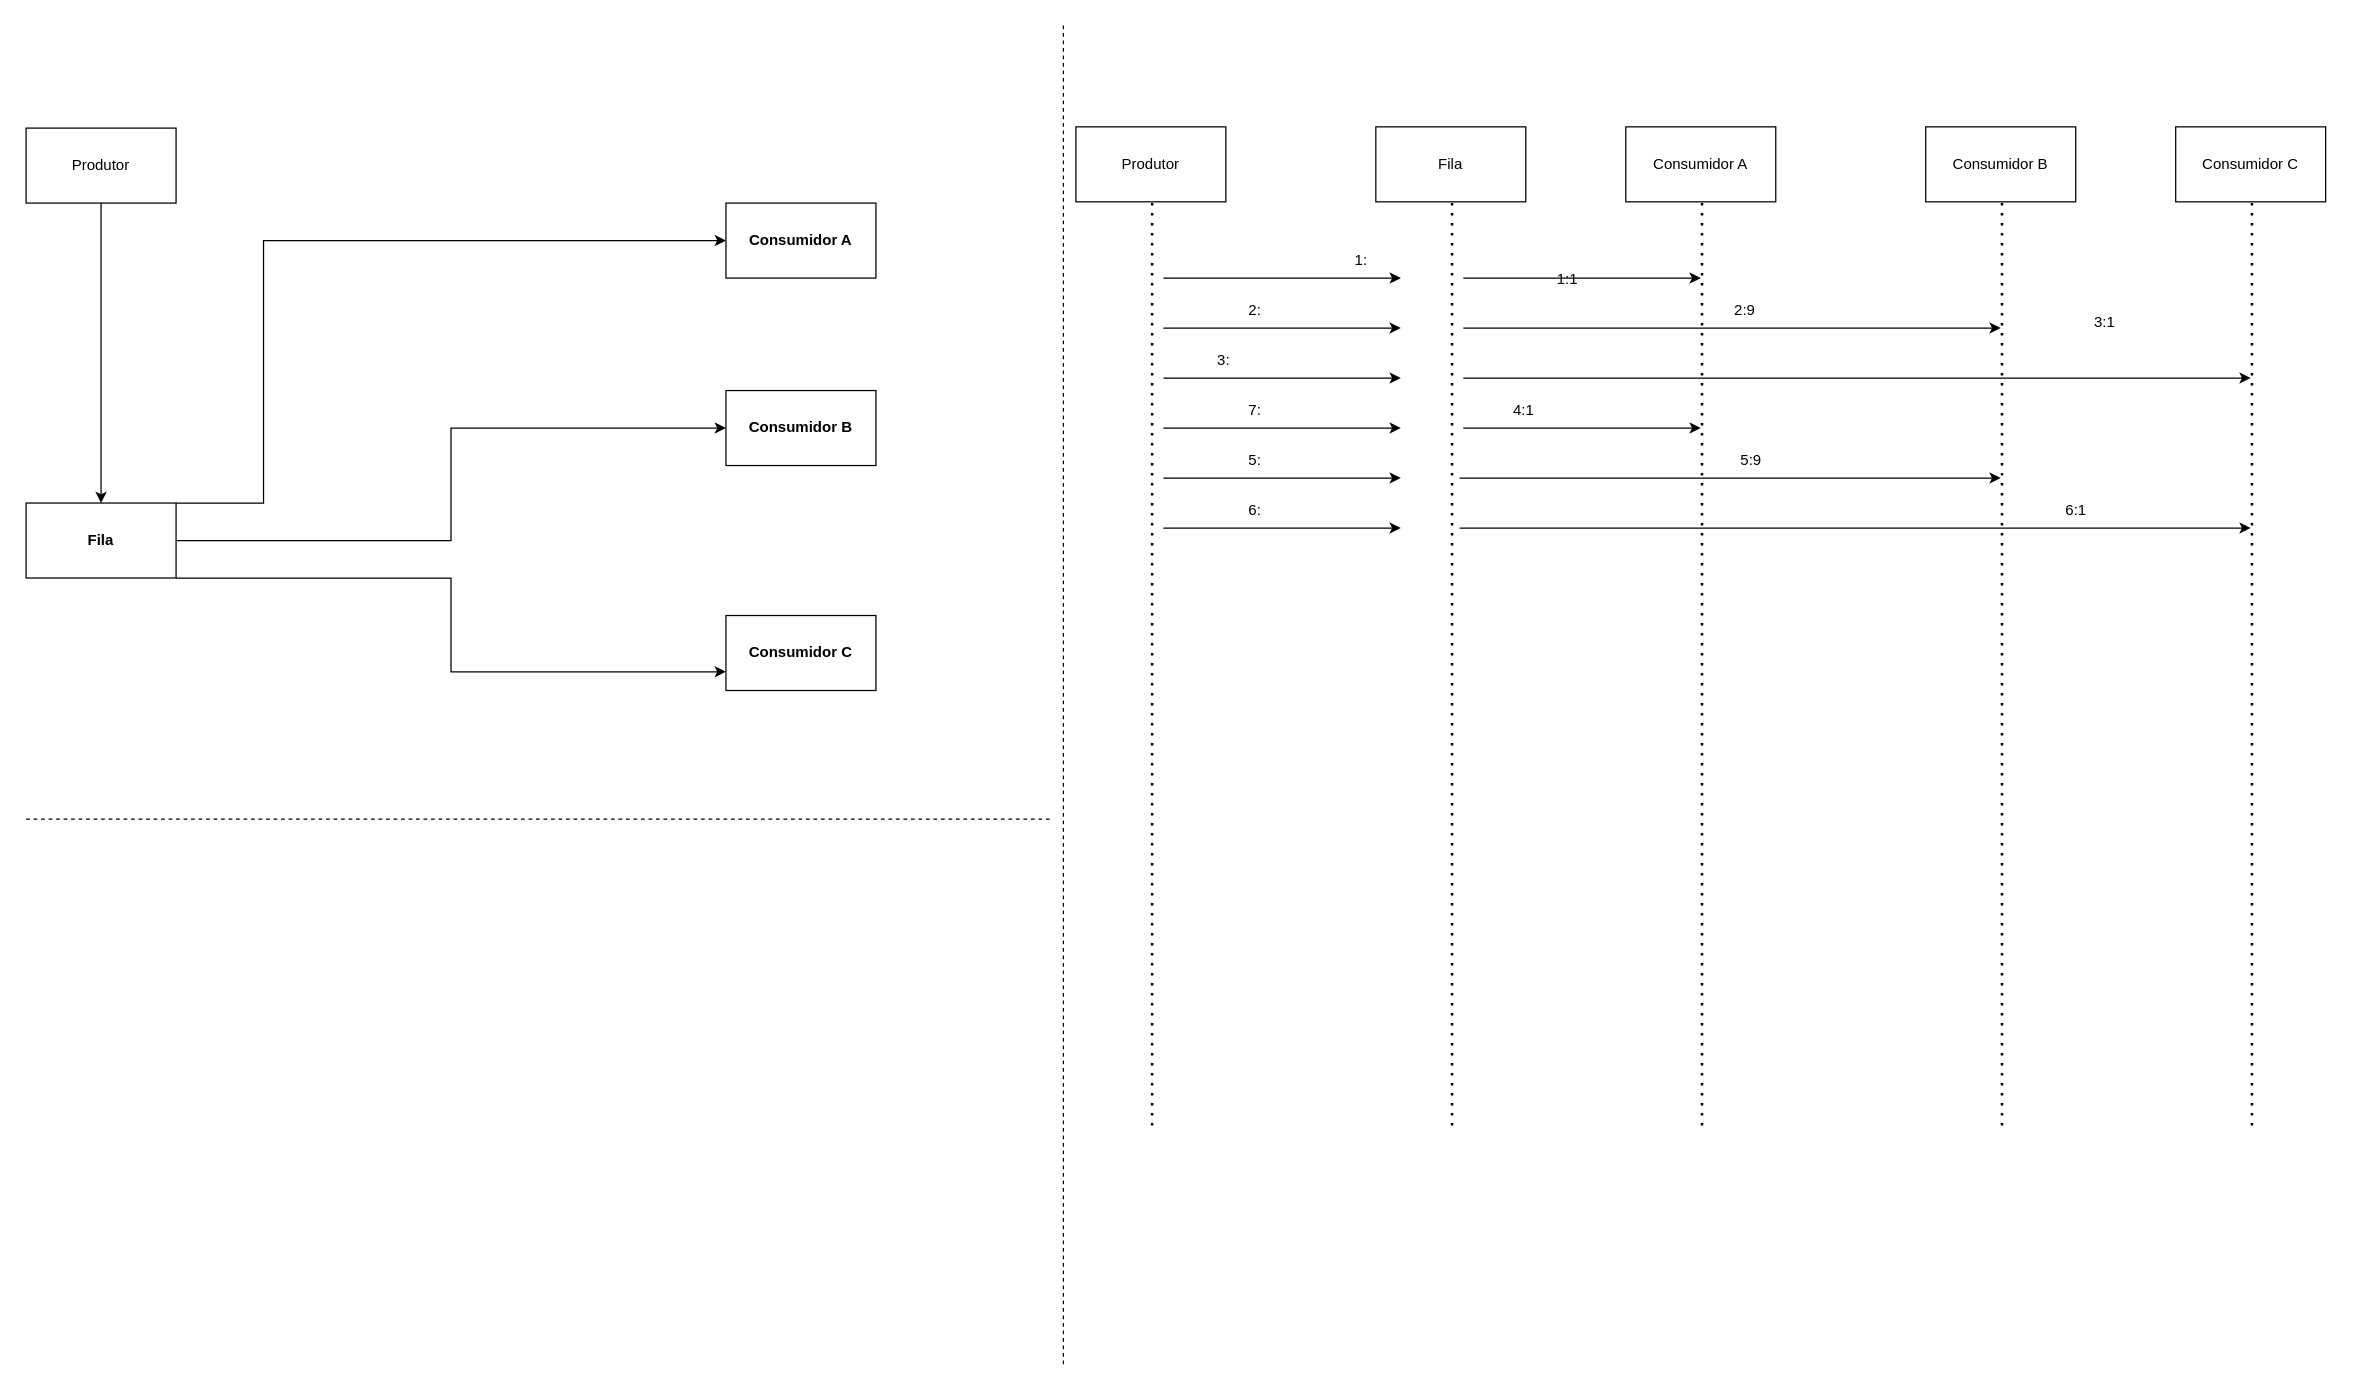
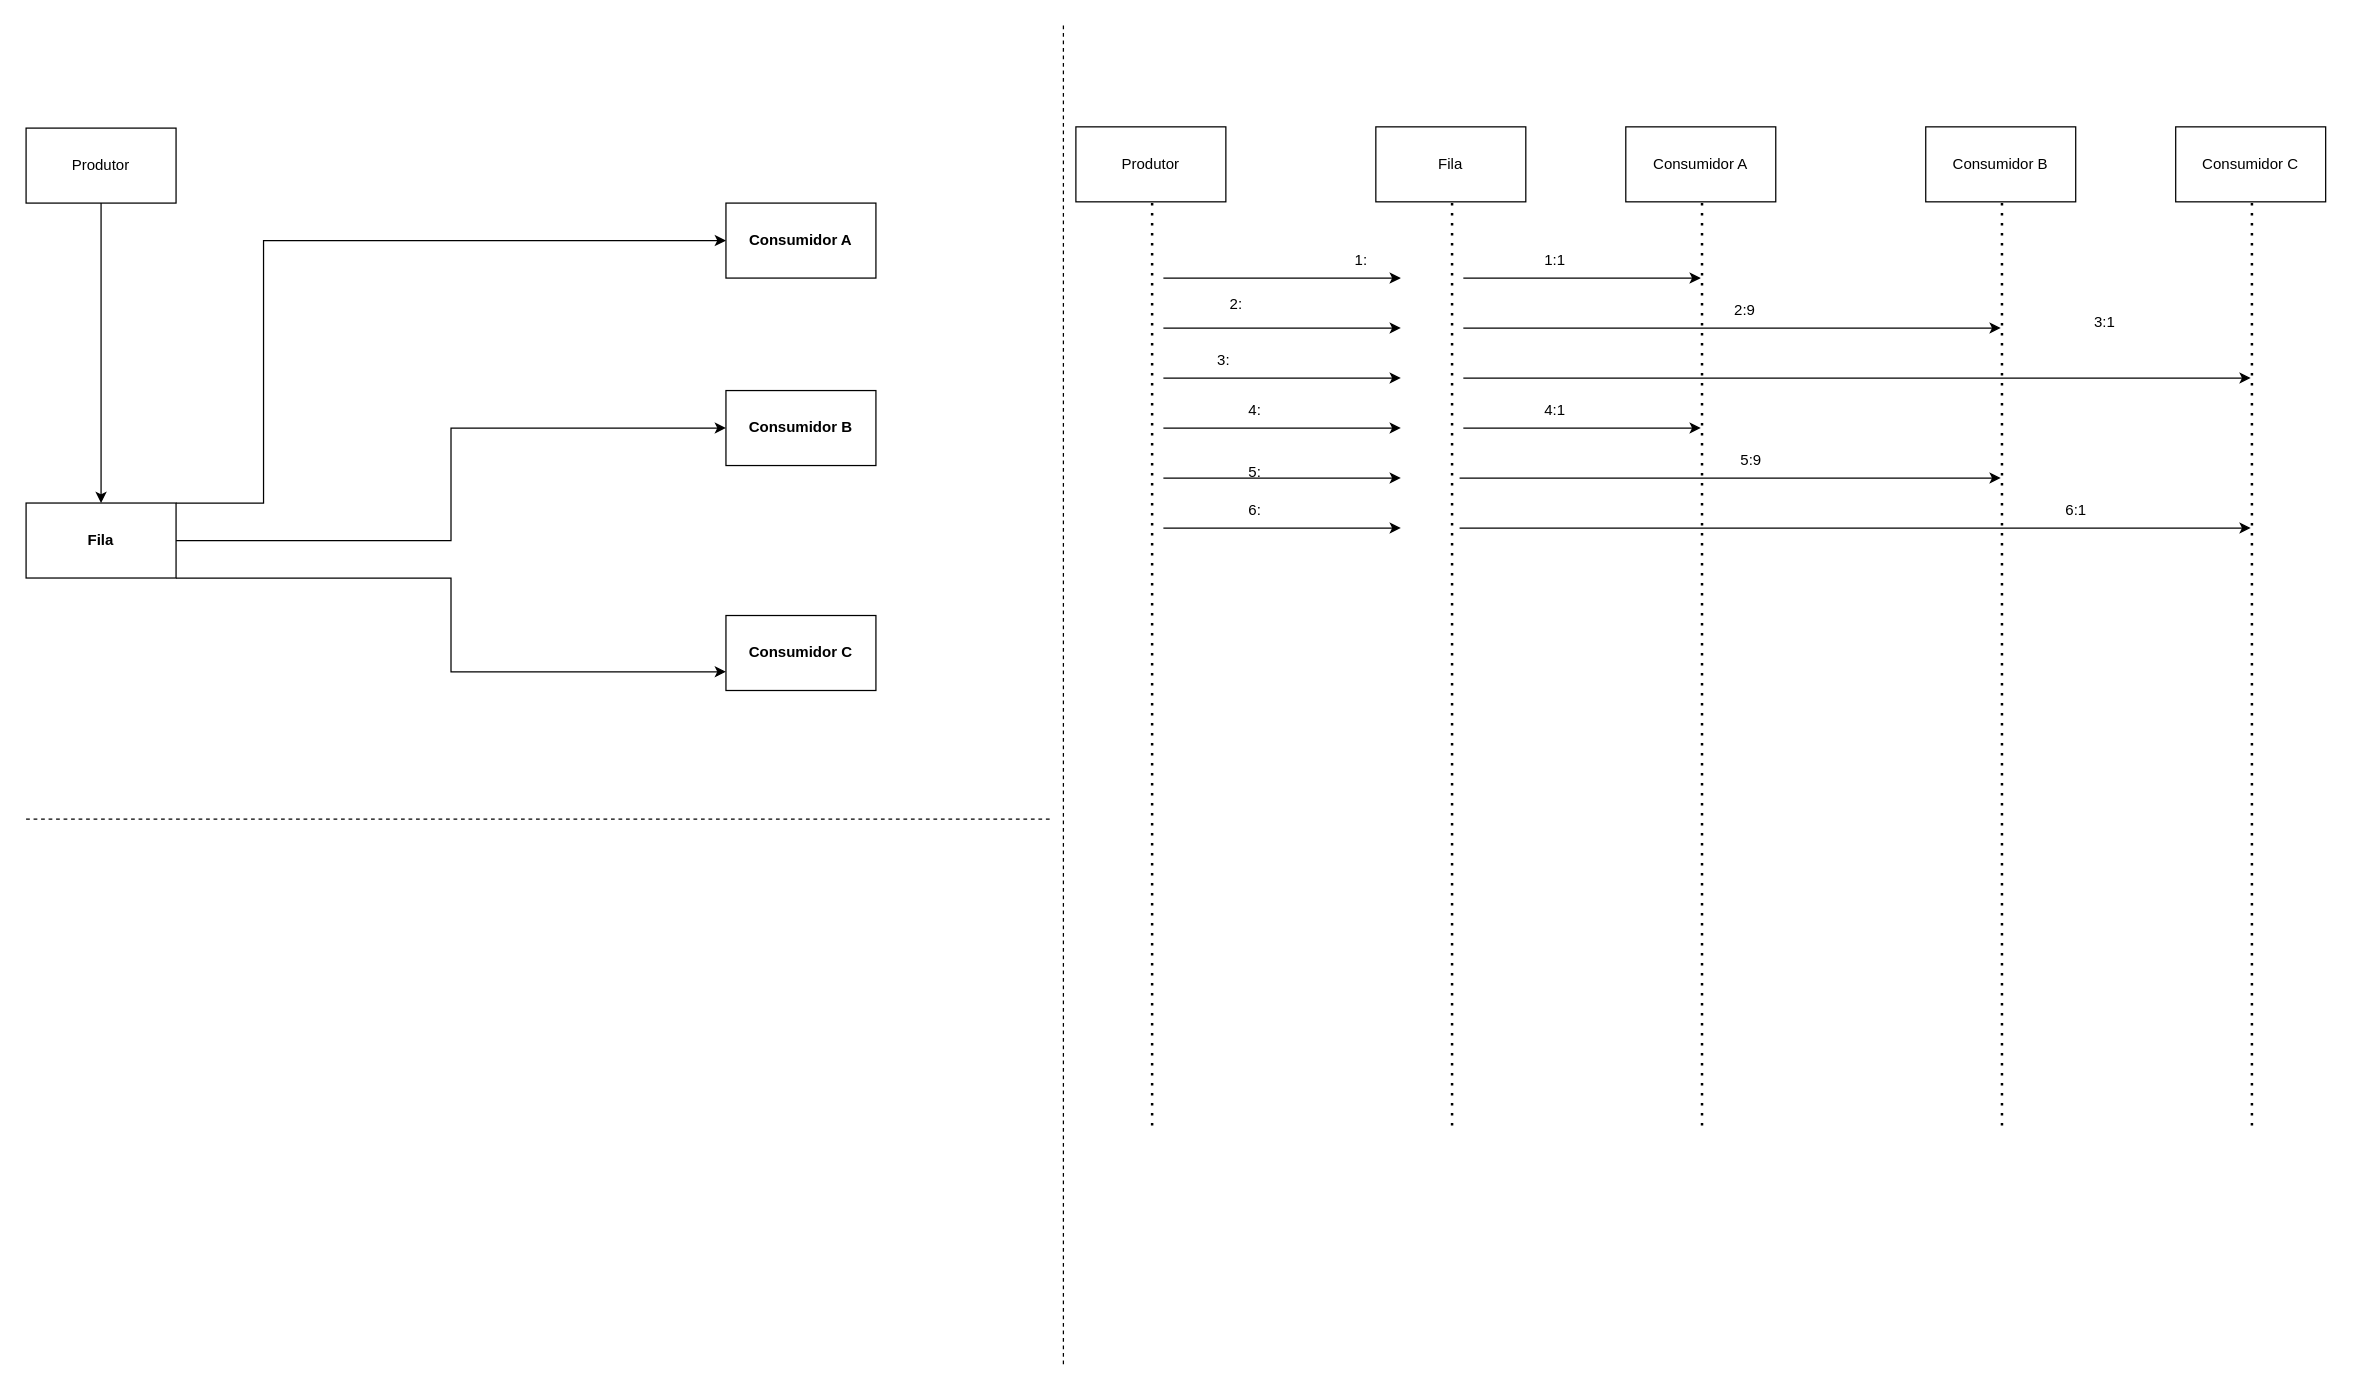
node "1:1": moved (1567, 279) -> (1554, 261)
node "2:": moved (1254, 311) -> (1236, 304)
node "7:": label "7:" -> "4:"
node "4:1": moved (1523, 411) -> (1554, 411)
node "5:": moved (1254, 461) -> (1254, 473)
